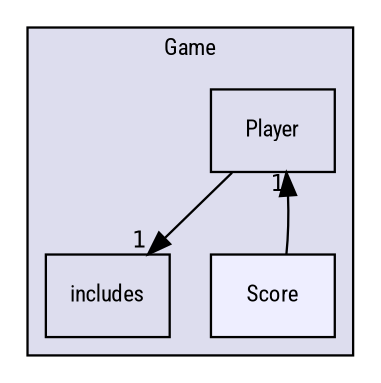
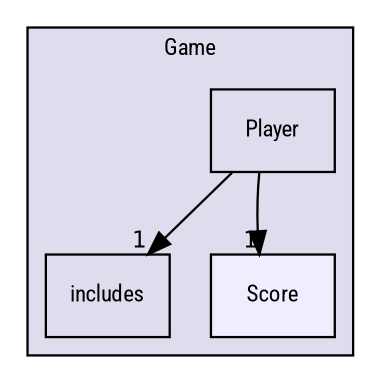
edge "Score" -> "Player": reversed
